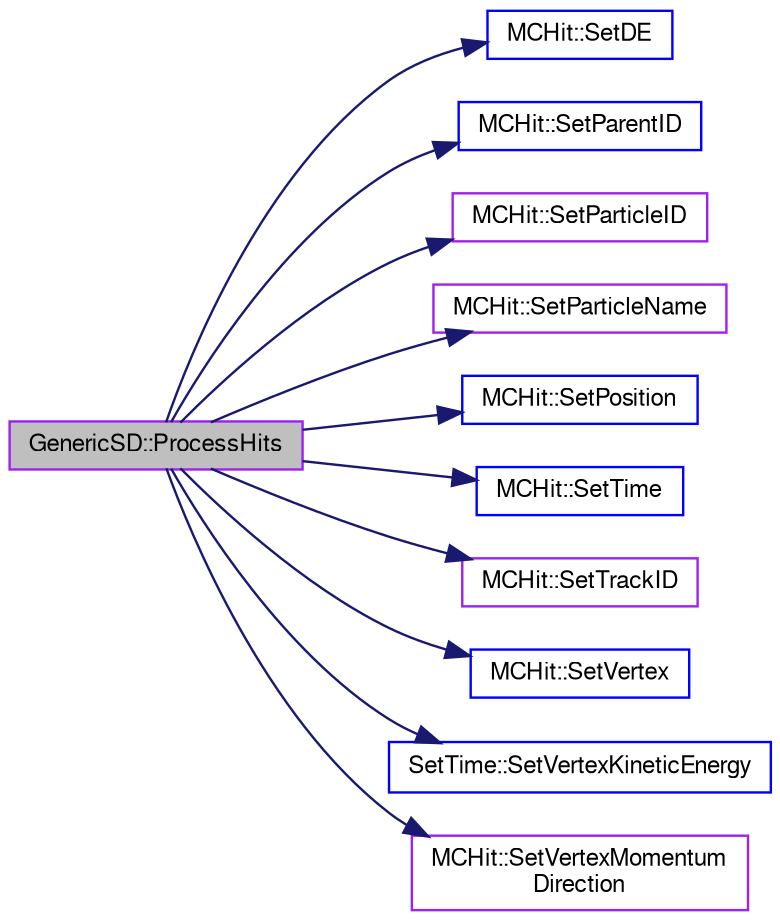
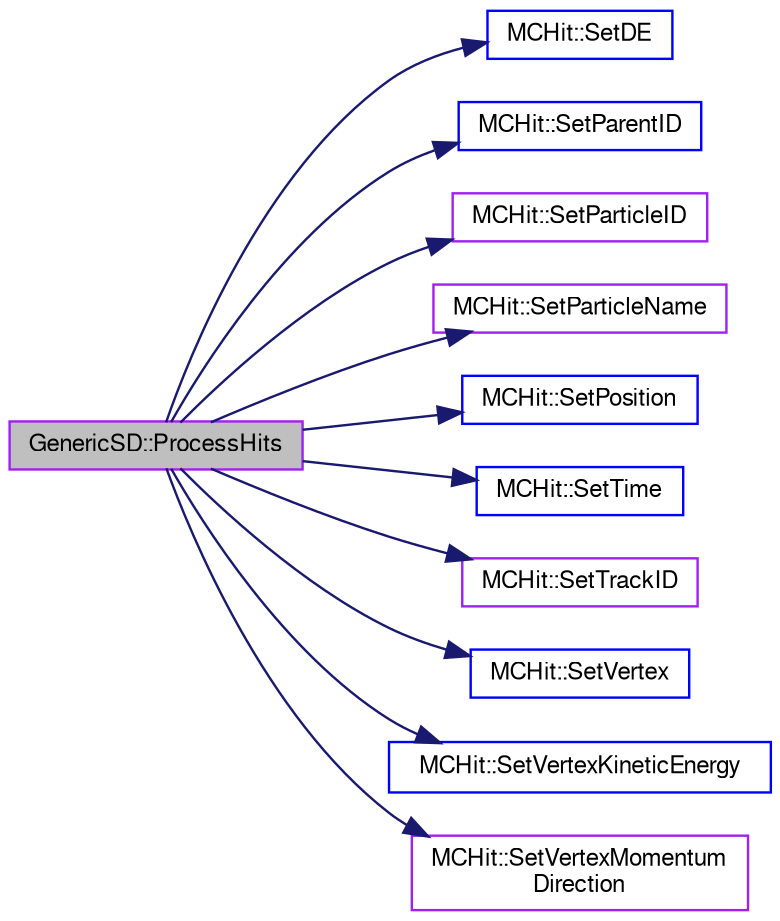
node "SetTime::SetVertexKineticEnergy": label "SetTime::SetVertexKineticEnergy" -> "MCHit::SetVertexKineticEnergy"
